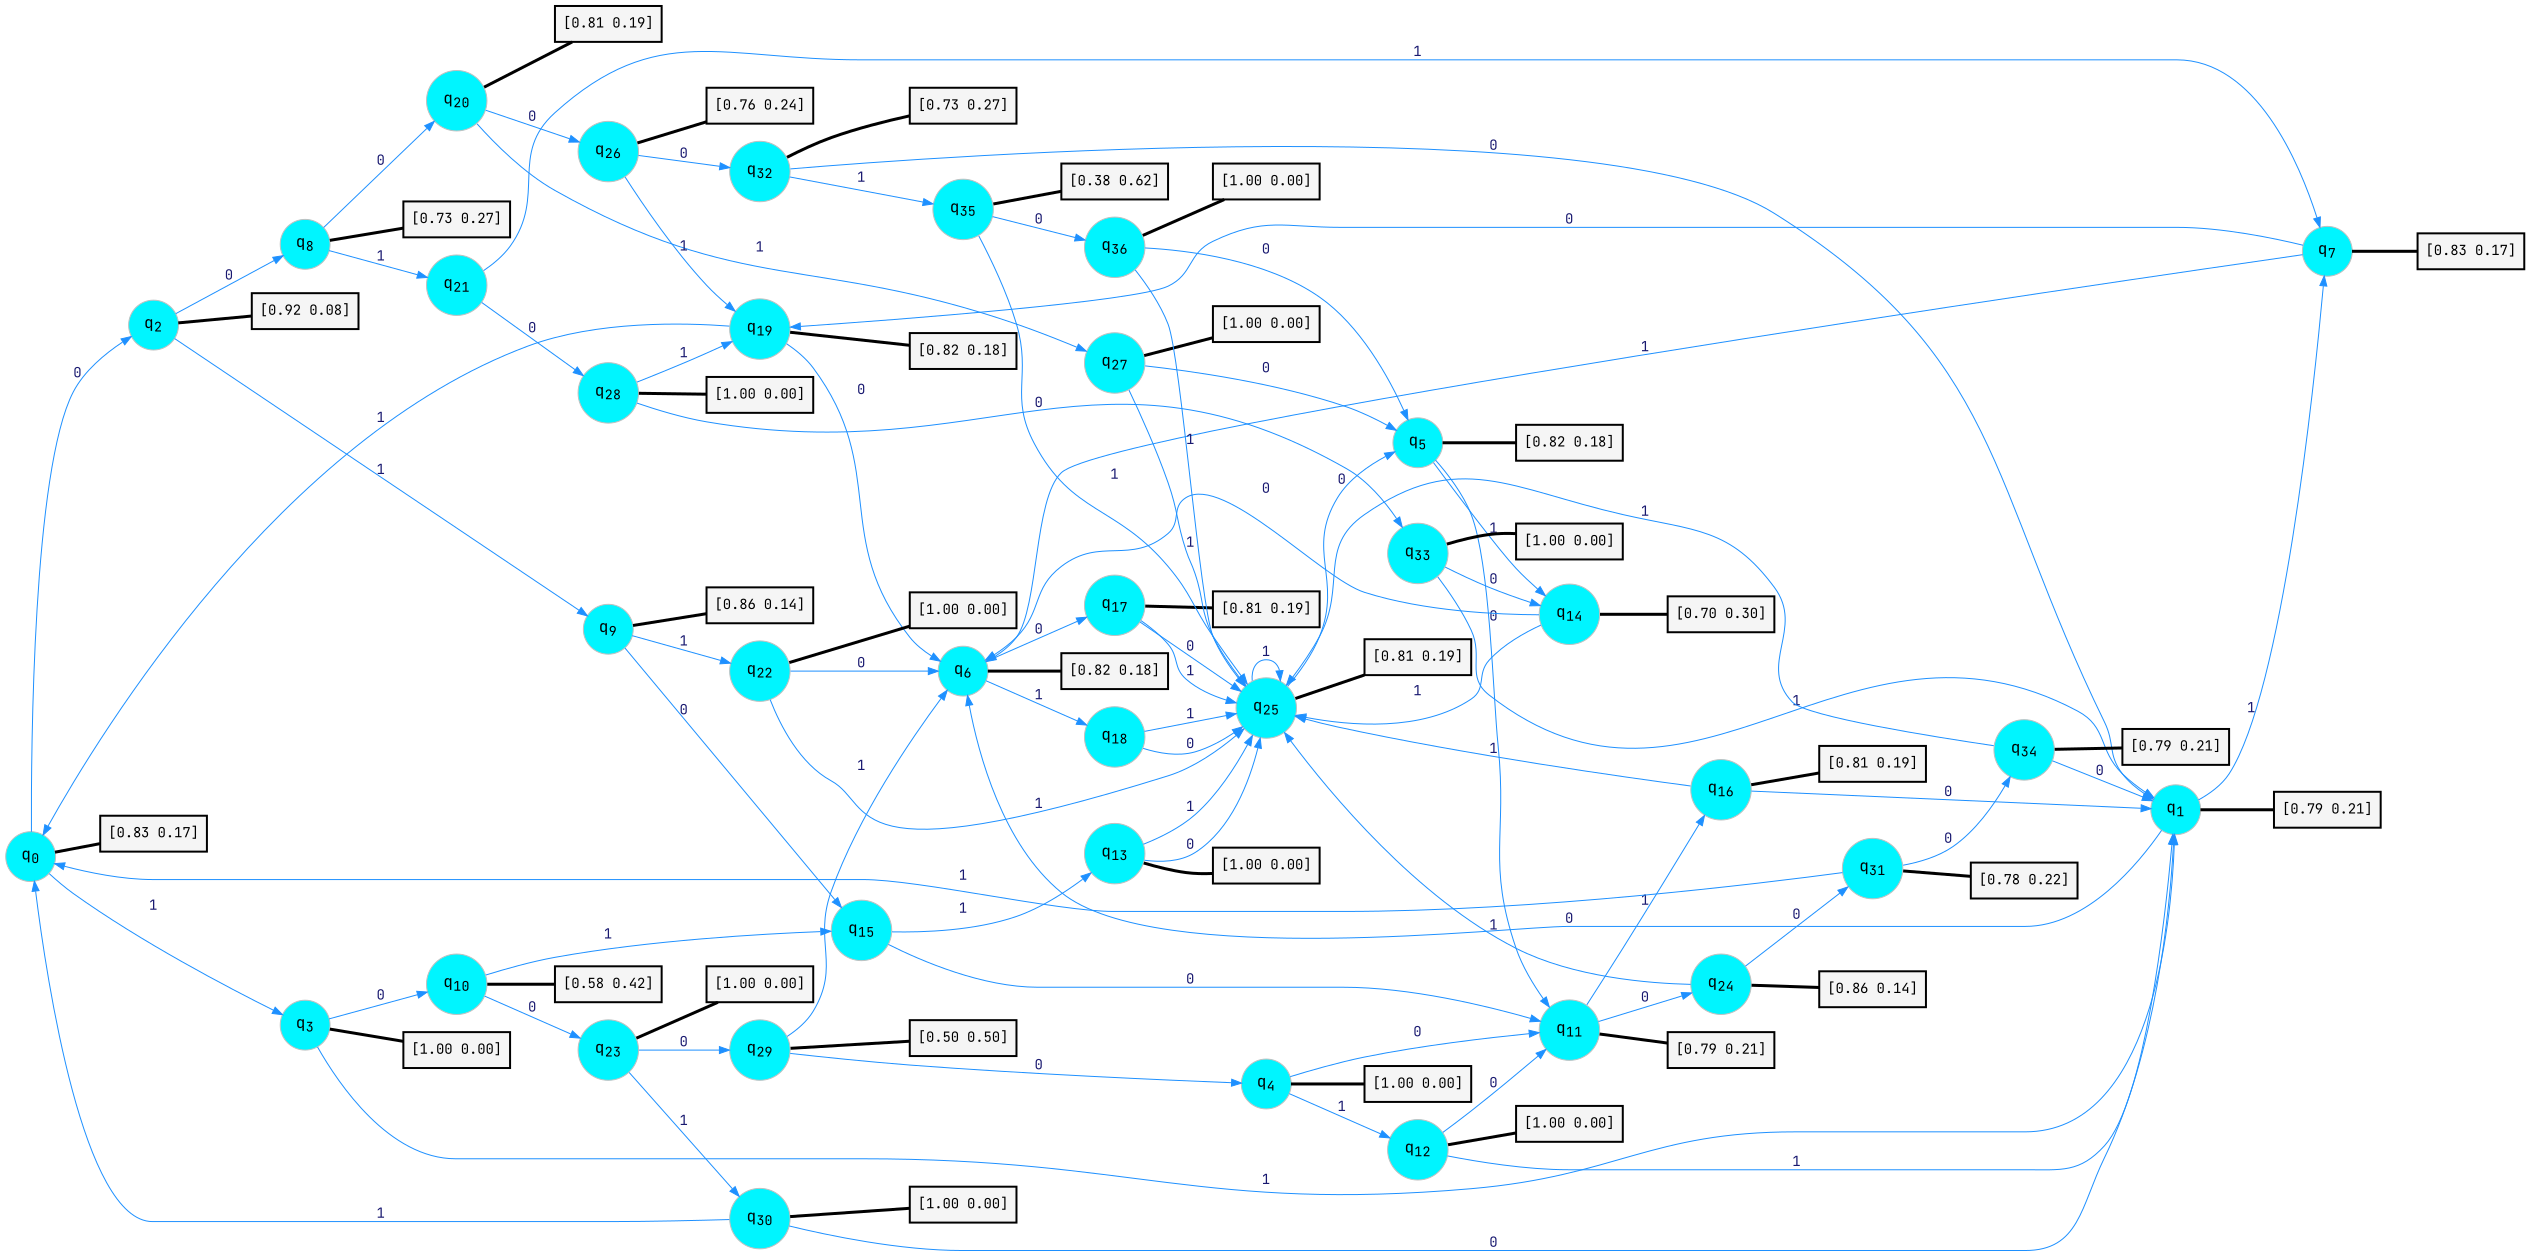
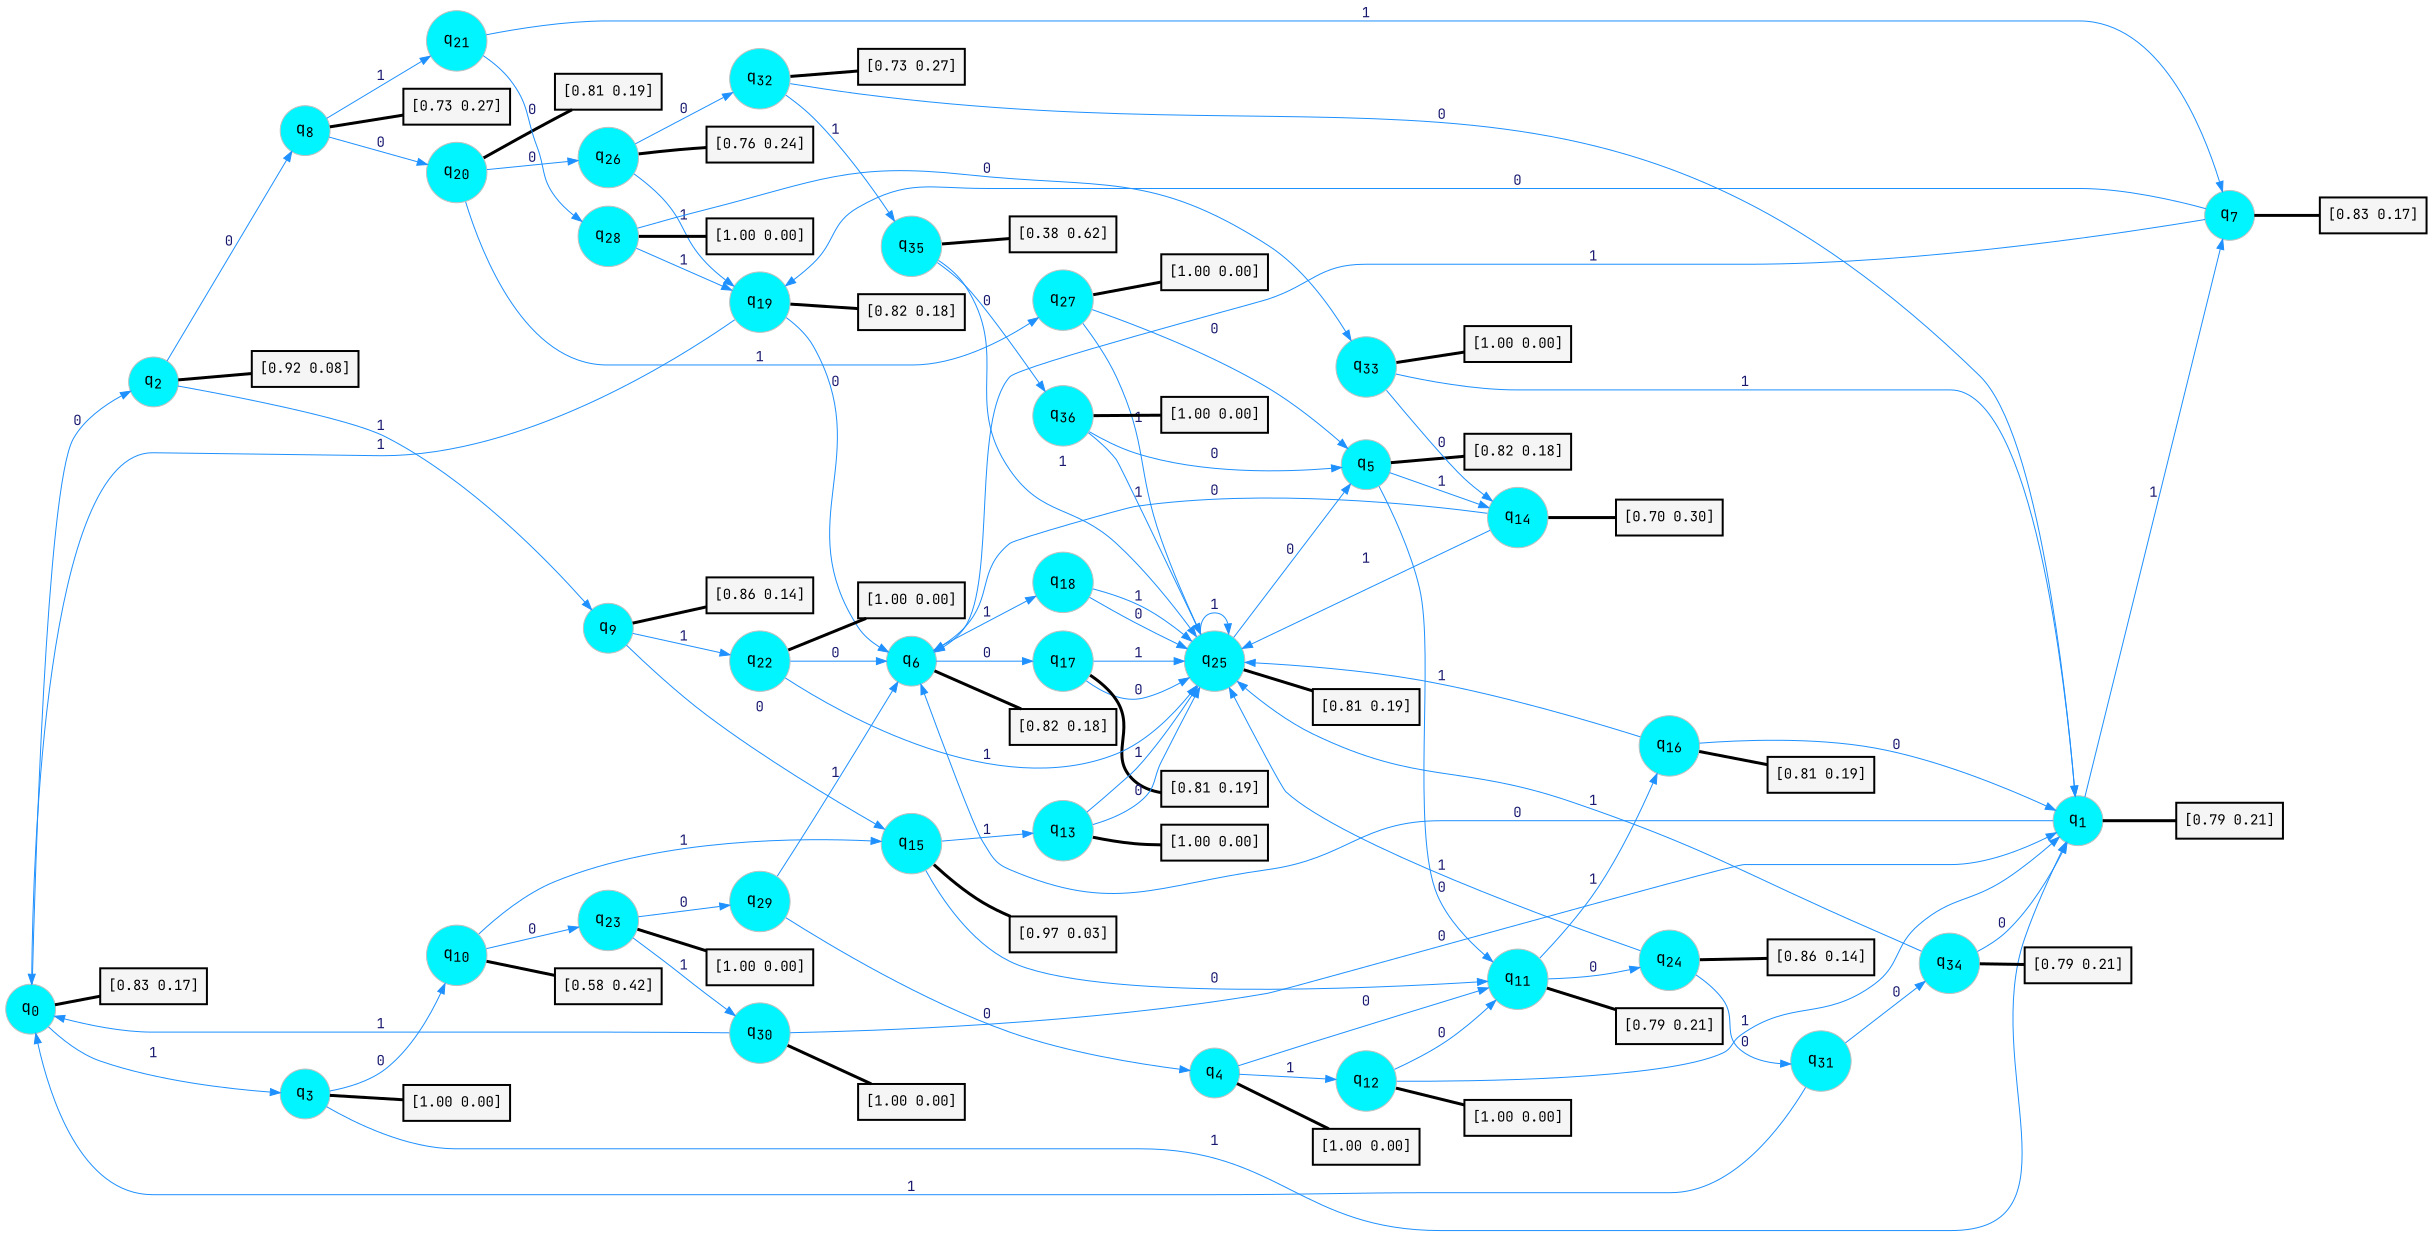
node "[0.78 0.22]": removed
node "[0.97 0.03]": added
node "[0.50 0.50]": removed
